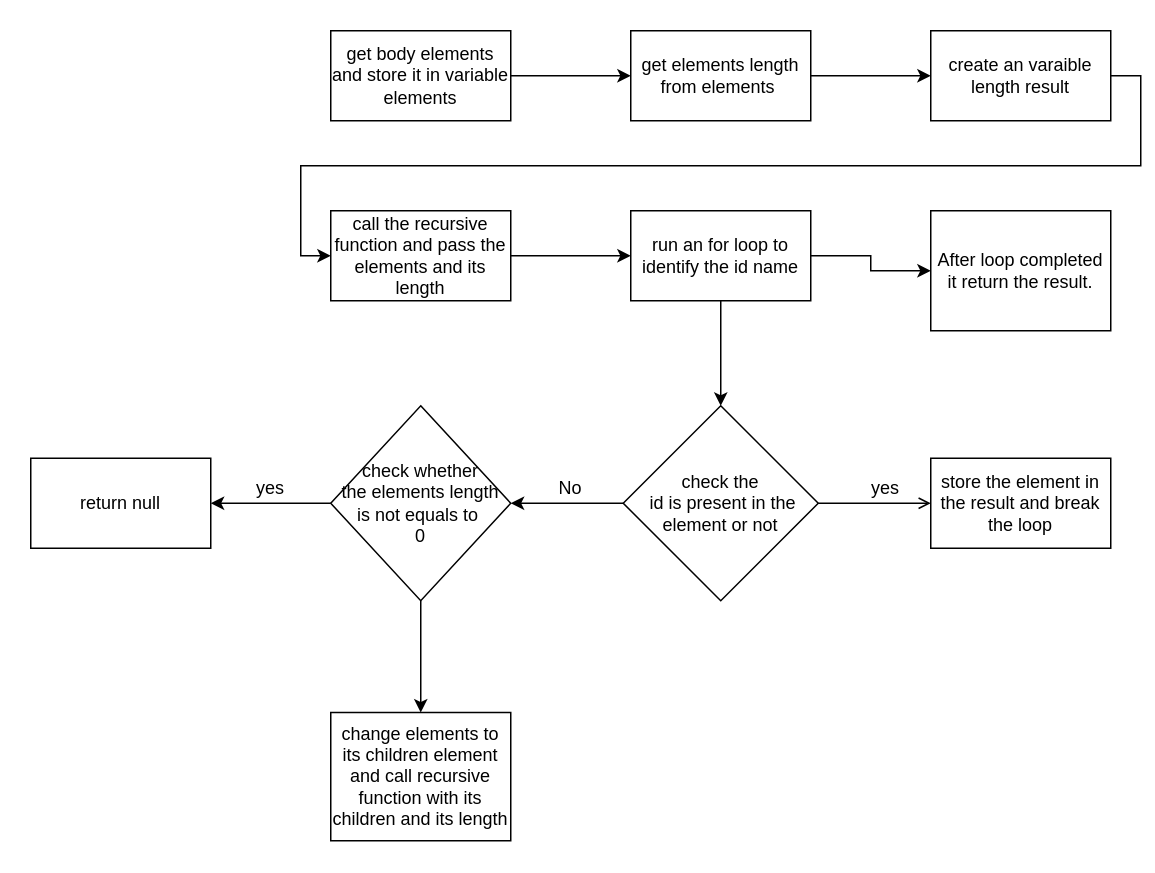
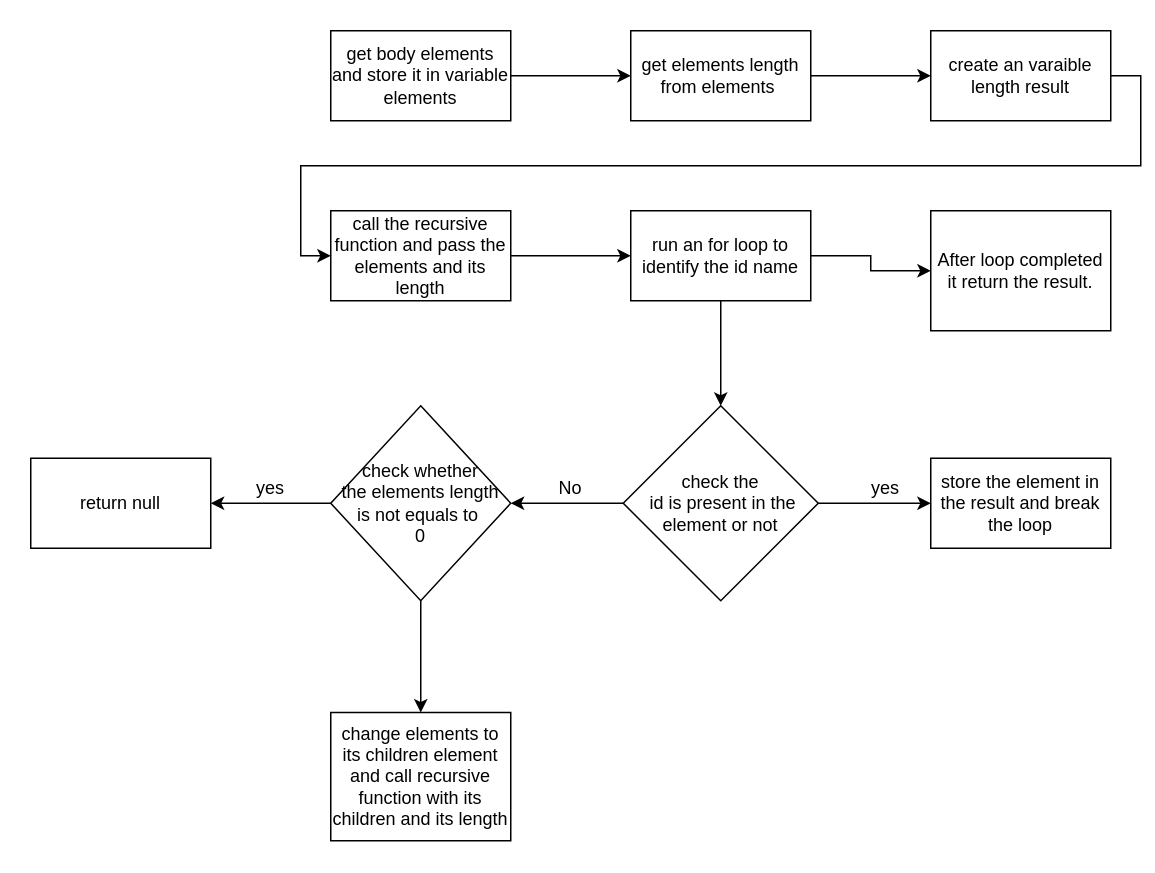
edge "check the id is present in the element or not" -> "store the element in the result and break the loop": arrowhead open -> classic
